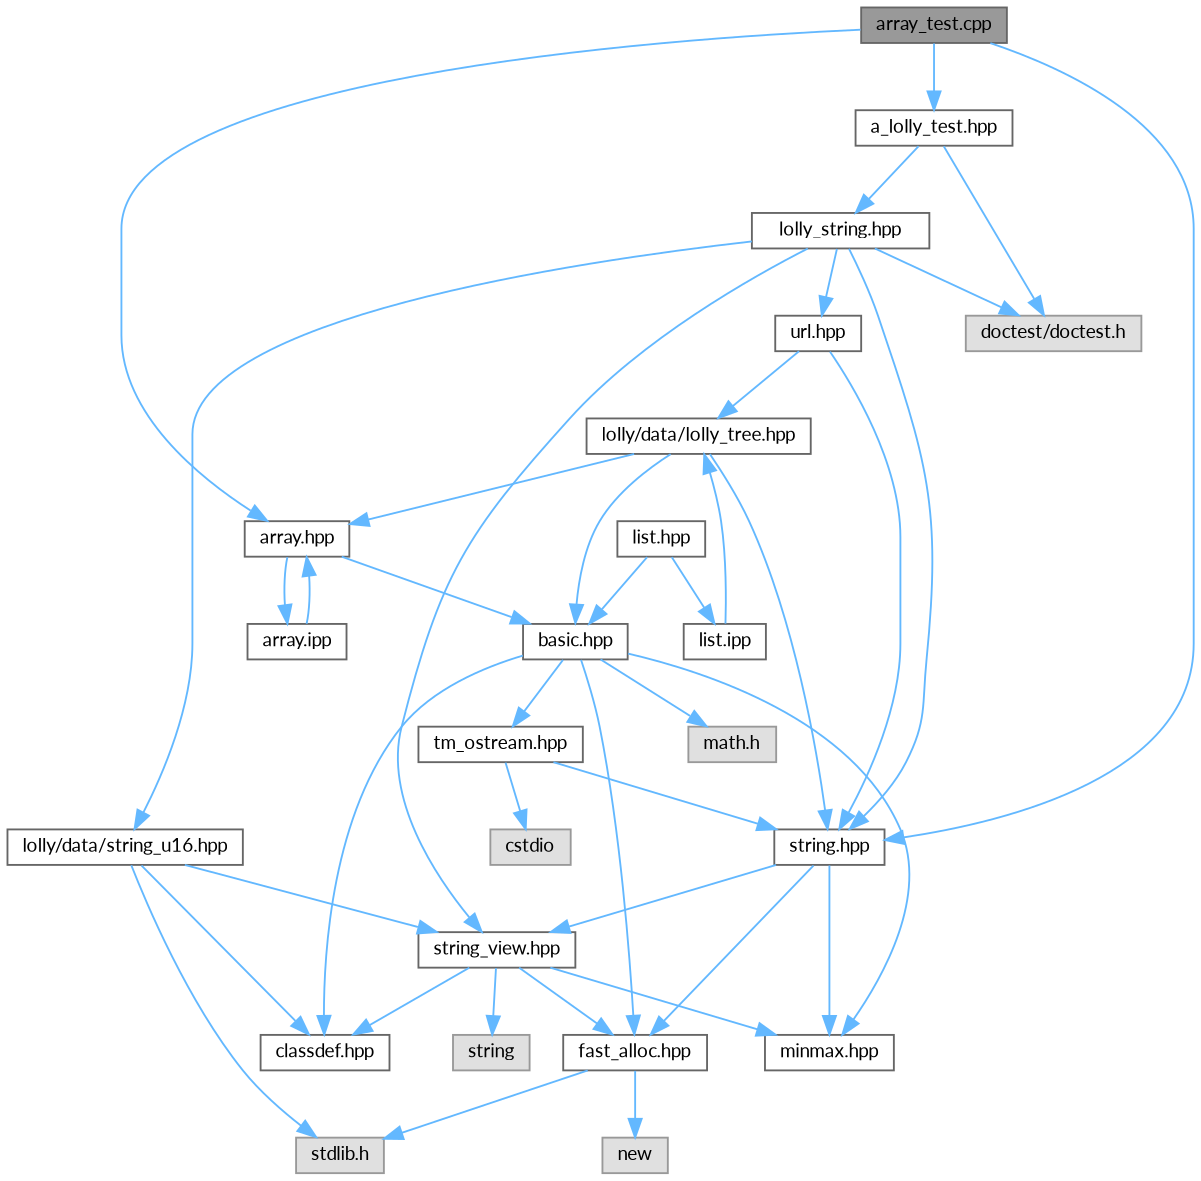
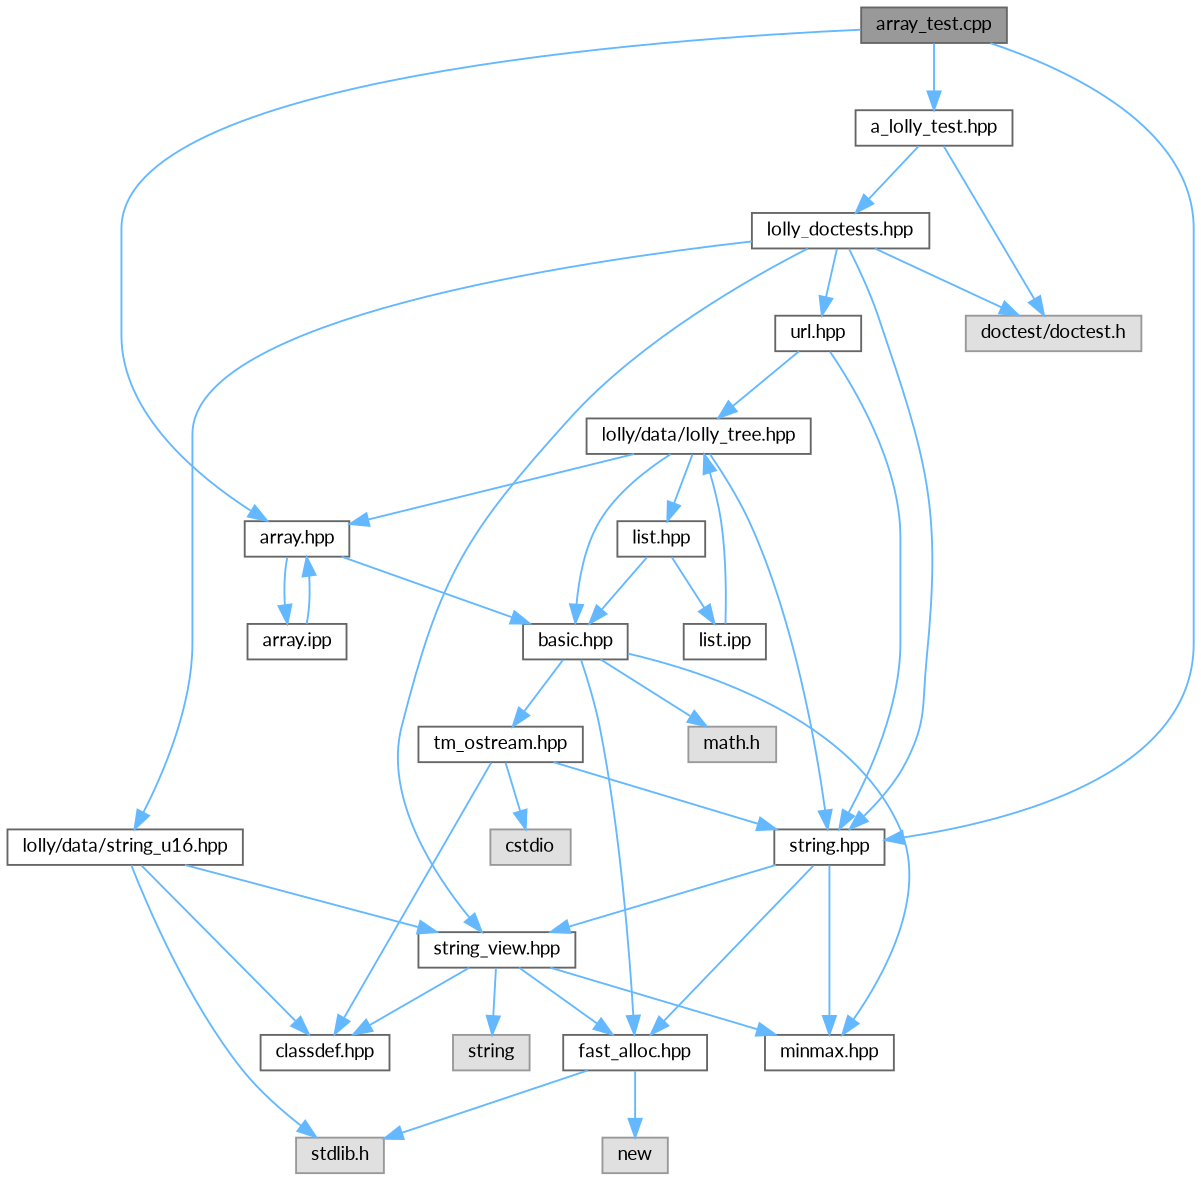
node "lolly_string.hpp": label "lolly_string.hpp" -> "lolly_doctests.hpp"
edge "lolly/data/lolly_tree.hpp" -> "list.hpp": added
edge "basic.hpp" -> "classdef.hpp": now "tm_ostream.hpp" -> "classdef.hpp"
